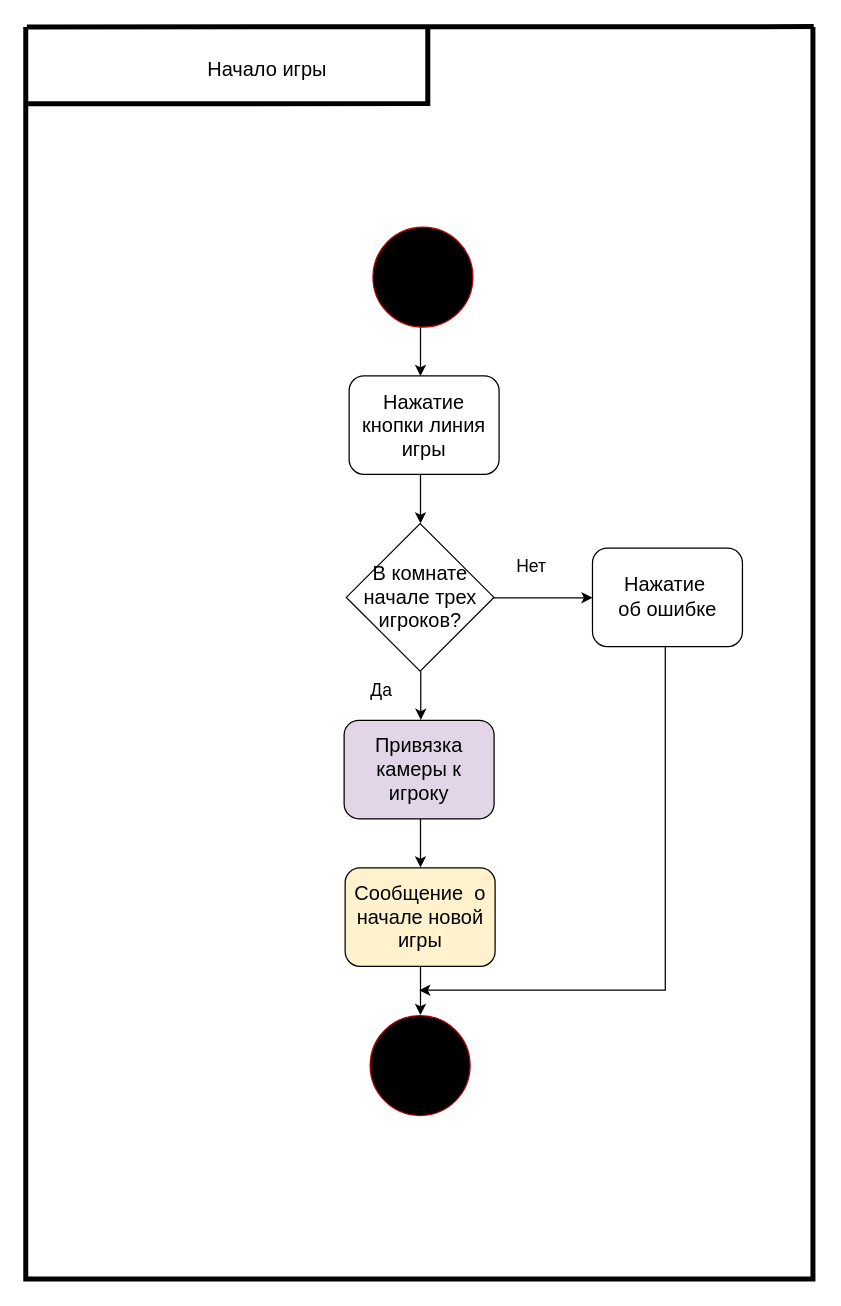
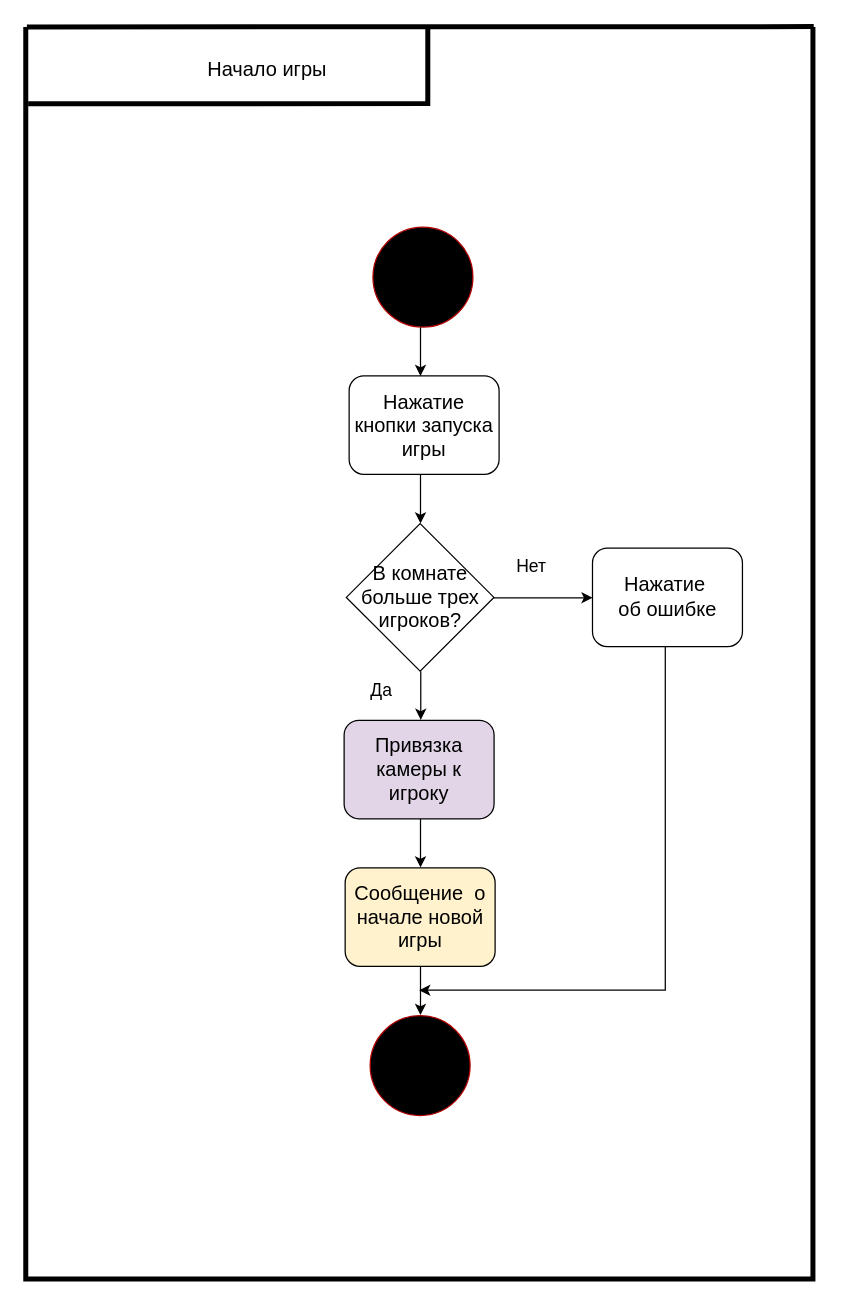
node "Нажатие кнопки линия игры": label "Нажатие кнопки линия игры" -> "Нажатие кнопки запуска игры"
node "В комнате начале трех игроков?": label "В комнате начале трех игроков?" -> "В комнате больше трех игроков?"
